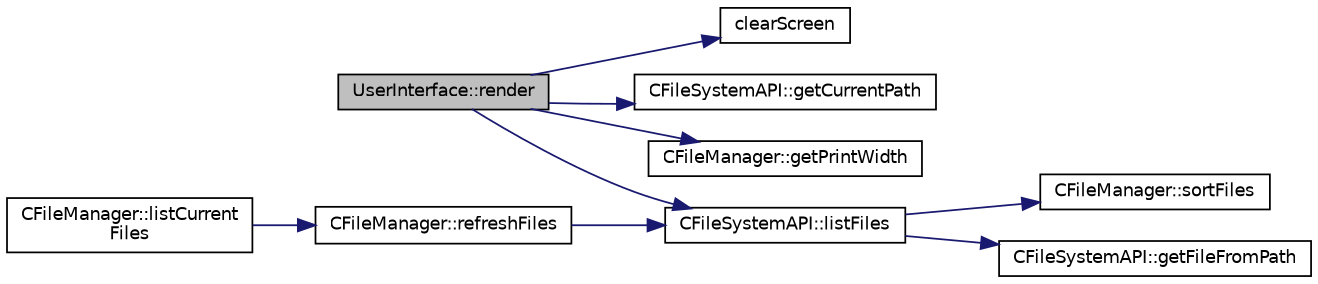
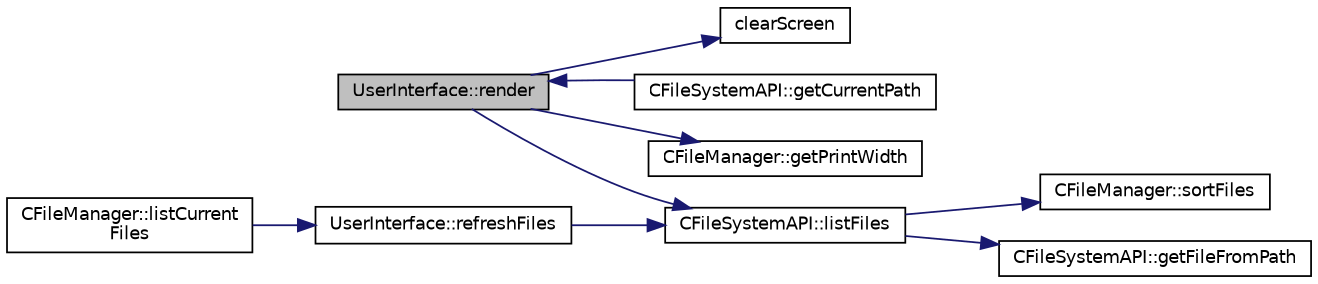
edge "UserInterface::render" -> "CFileSystemAPI::getCurrentPath": reversed
node "CFileManager::refreshFiles": label "CFileManager::refreshFiles" -> "UserInterface::refreshFiles"
